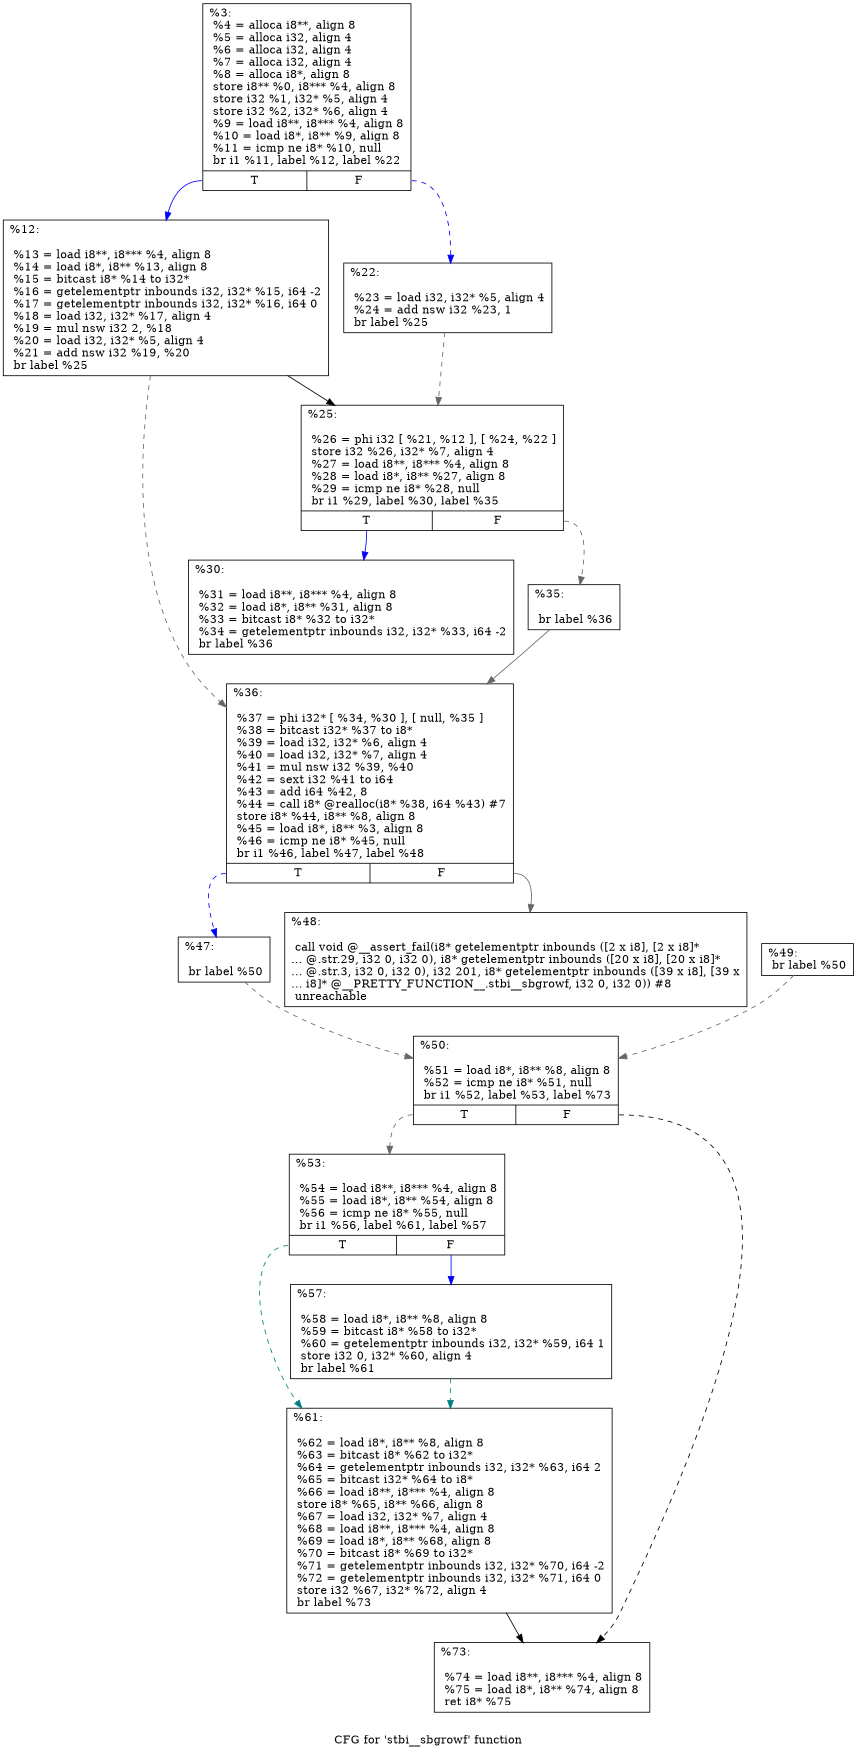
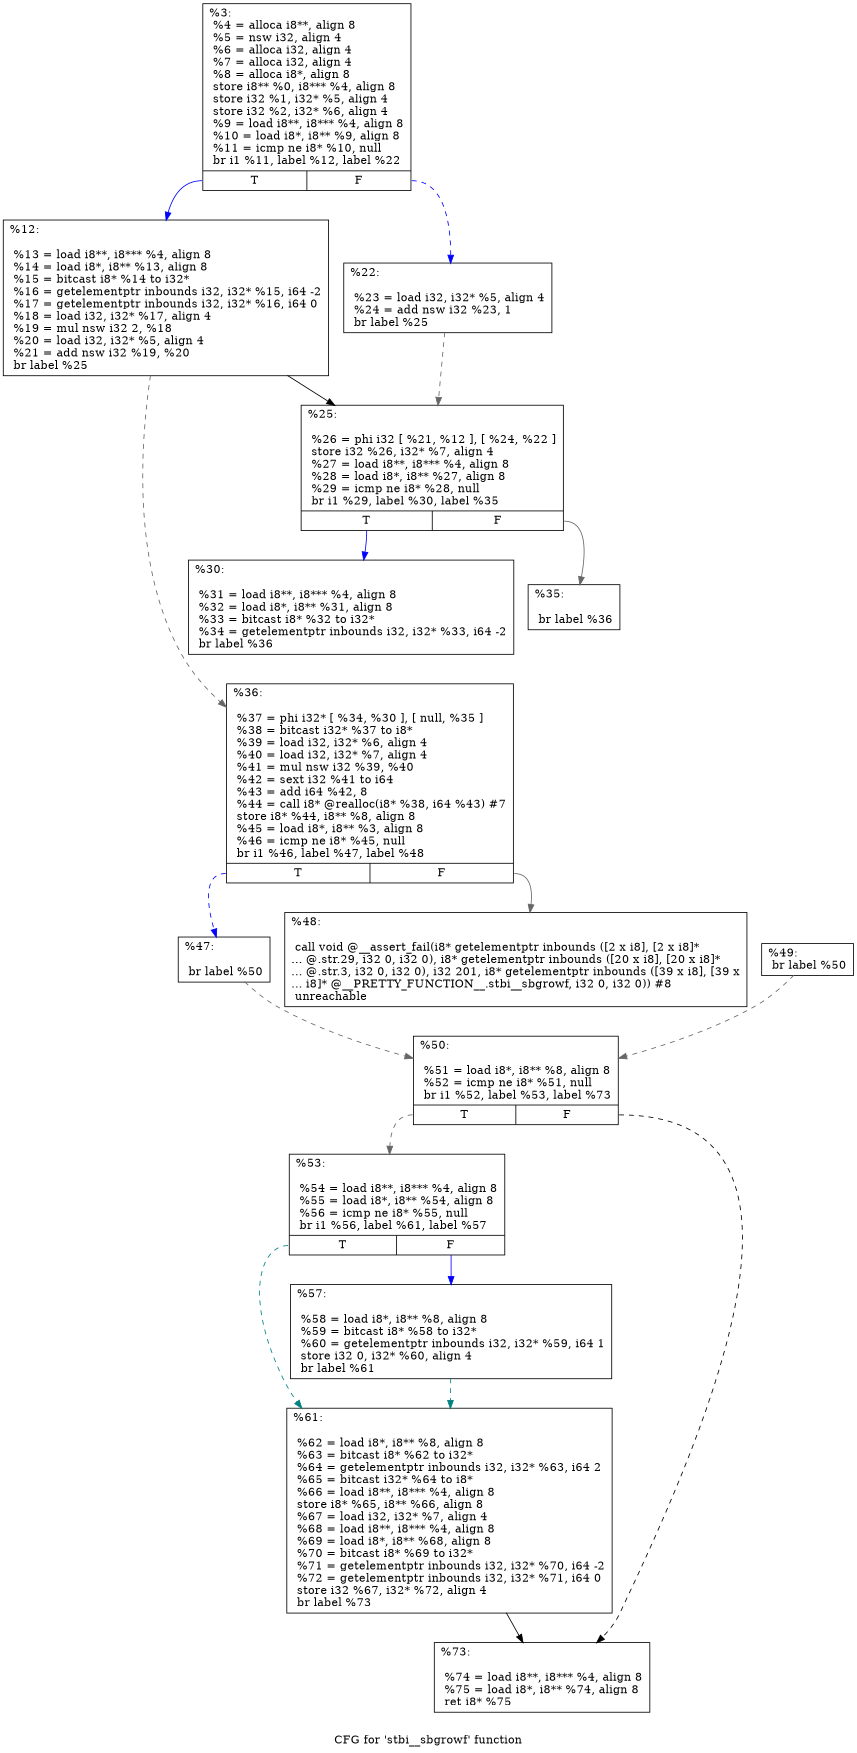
node "%3:": text "%5 = alloca i32, align 4" -> "%5 = nsw i32, align 4"
edge "%25:" -> "%35:": style dashed -> solid
edge "%35:" -> "%36:": removed
